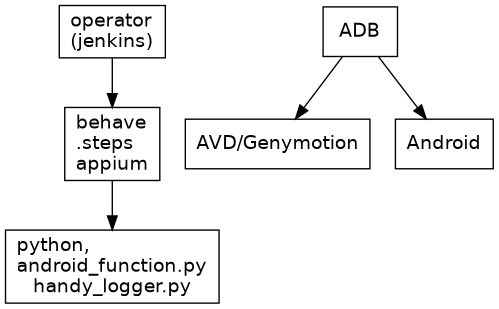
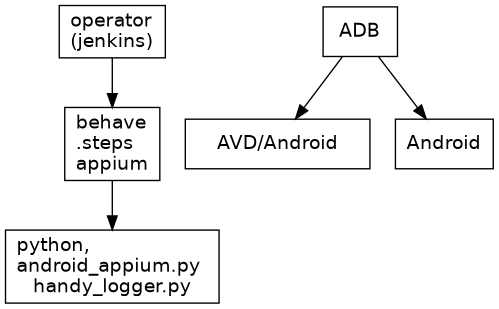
node "AVD/Genymotion": label "AVD/Genymotion" -> "AVD/Android"
node "python, android_function.py handy_logger.py": label "python, android_function.py handy_logger.py" -> "python, android_appium.py handy_logger.py"
